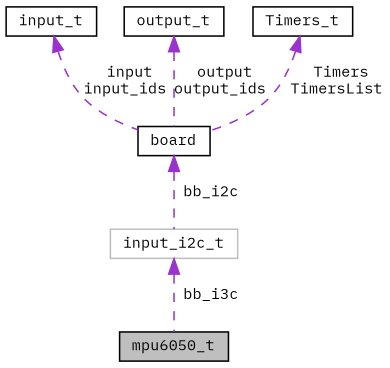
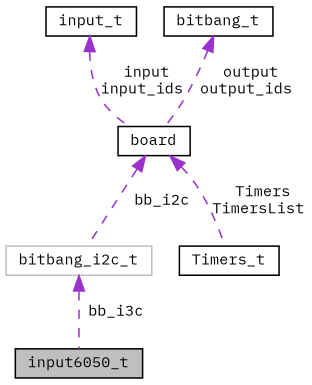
node "output_t": label "output_t" -> "bitbang_t"
edge "board" -> "Timers_t": reversed
node "input_i2c_t": label "input_i2c_t" -> "bitbang_i2c_t"
node "mpu6050_t": label "mpu6050_t" -> "input6050_t"
